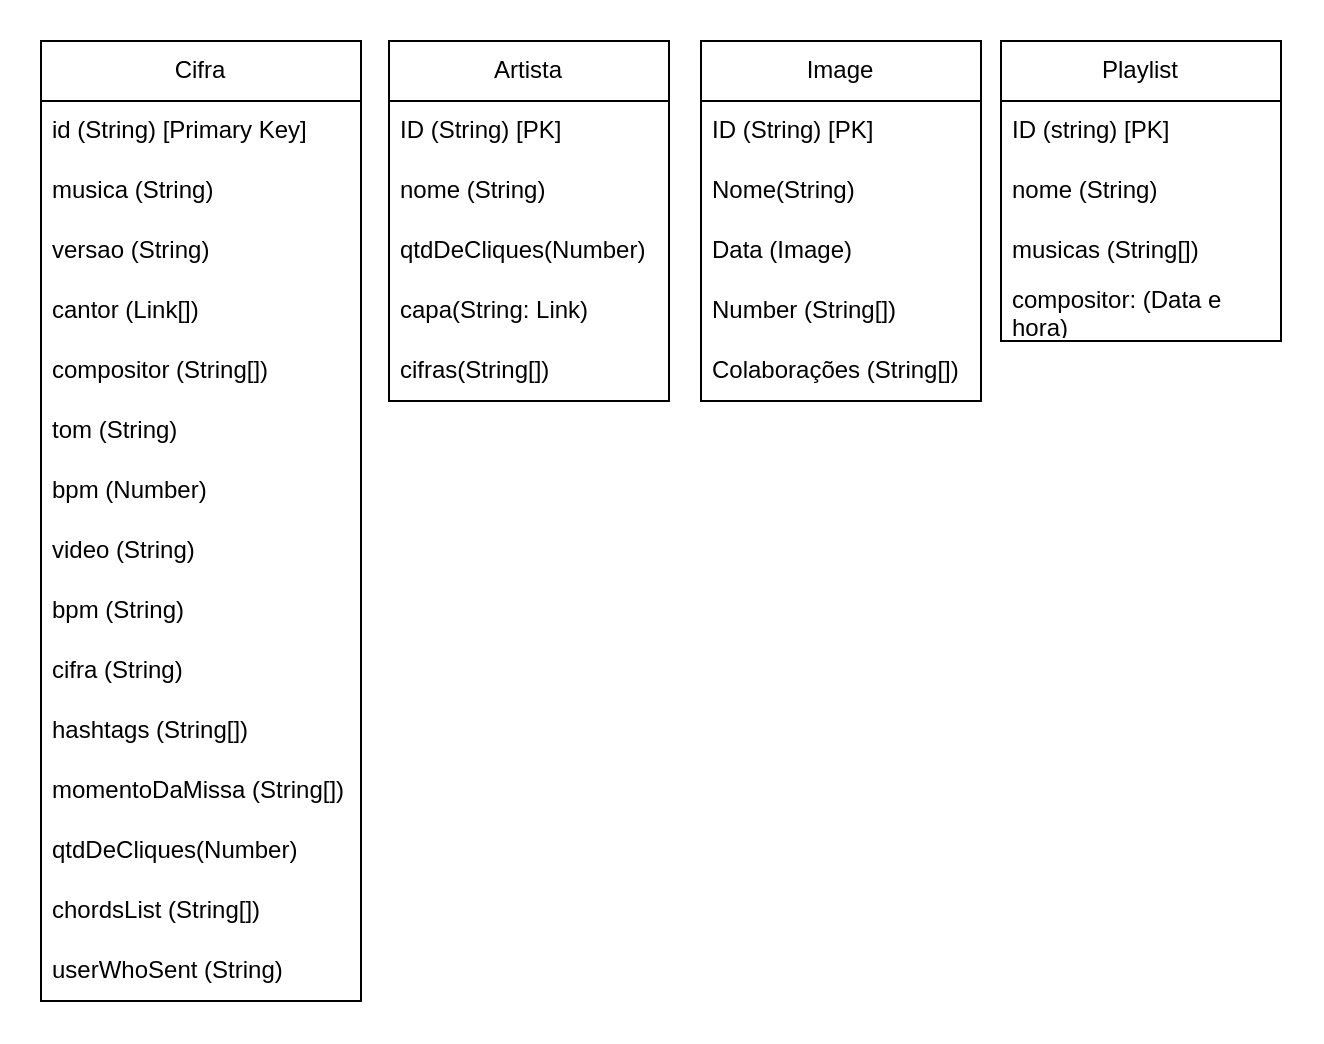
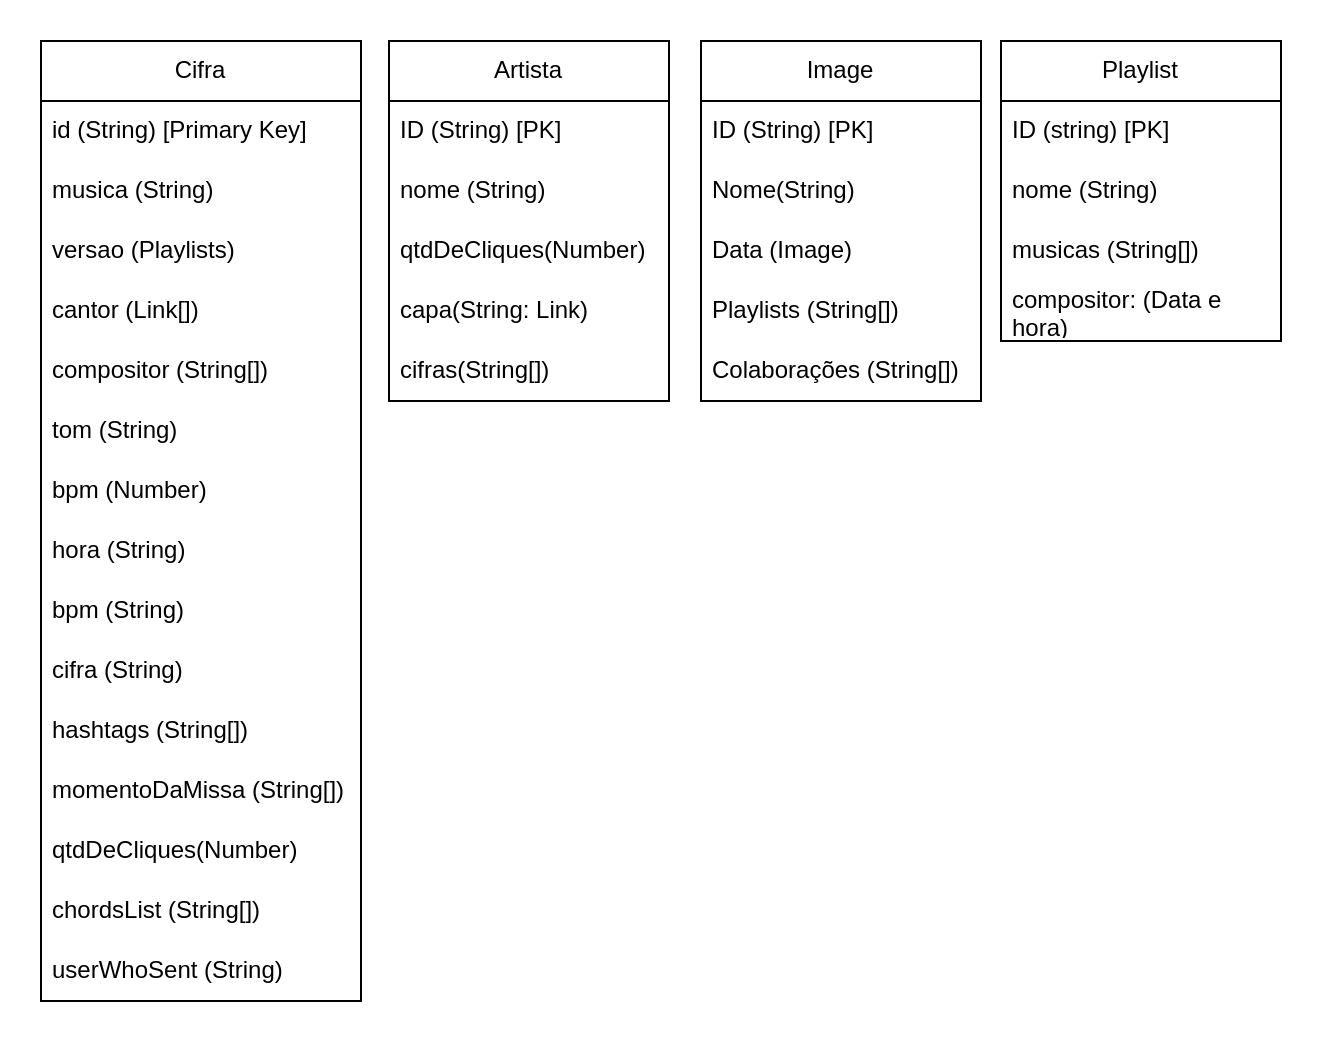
node "versao (String)": label "versao (String)" -> "versao (Playlists)"
node "Number (String[])": label "Number (String[])" -> "Playlists (String[])"
node "video (String)": label "video (String)" -> "hora (String)"
